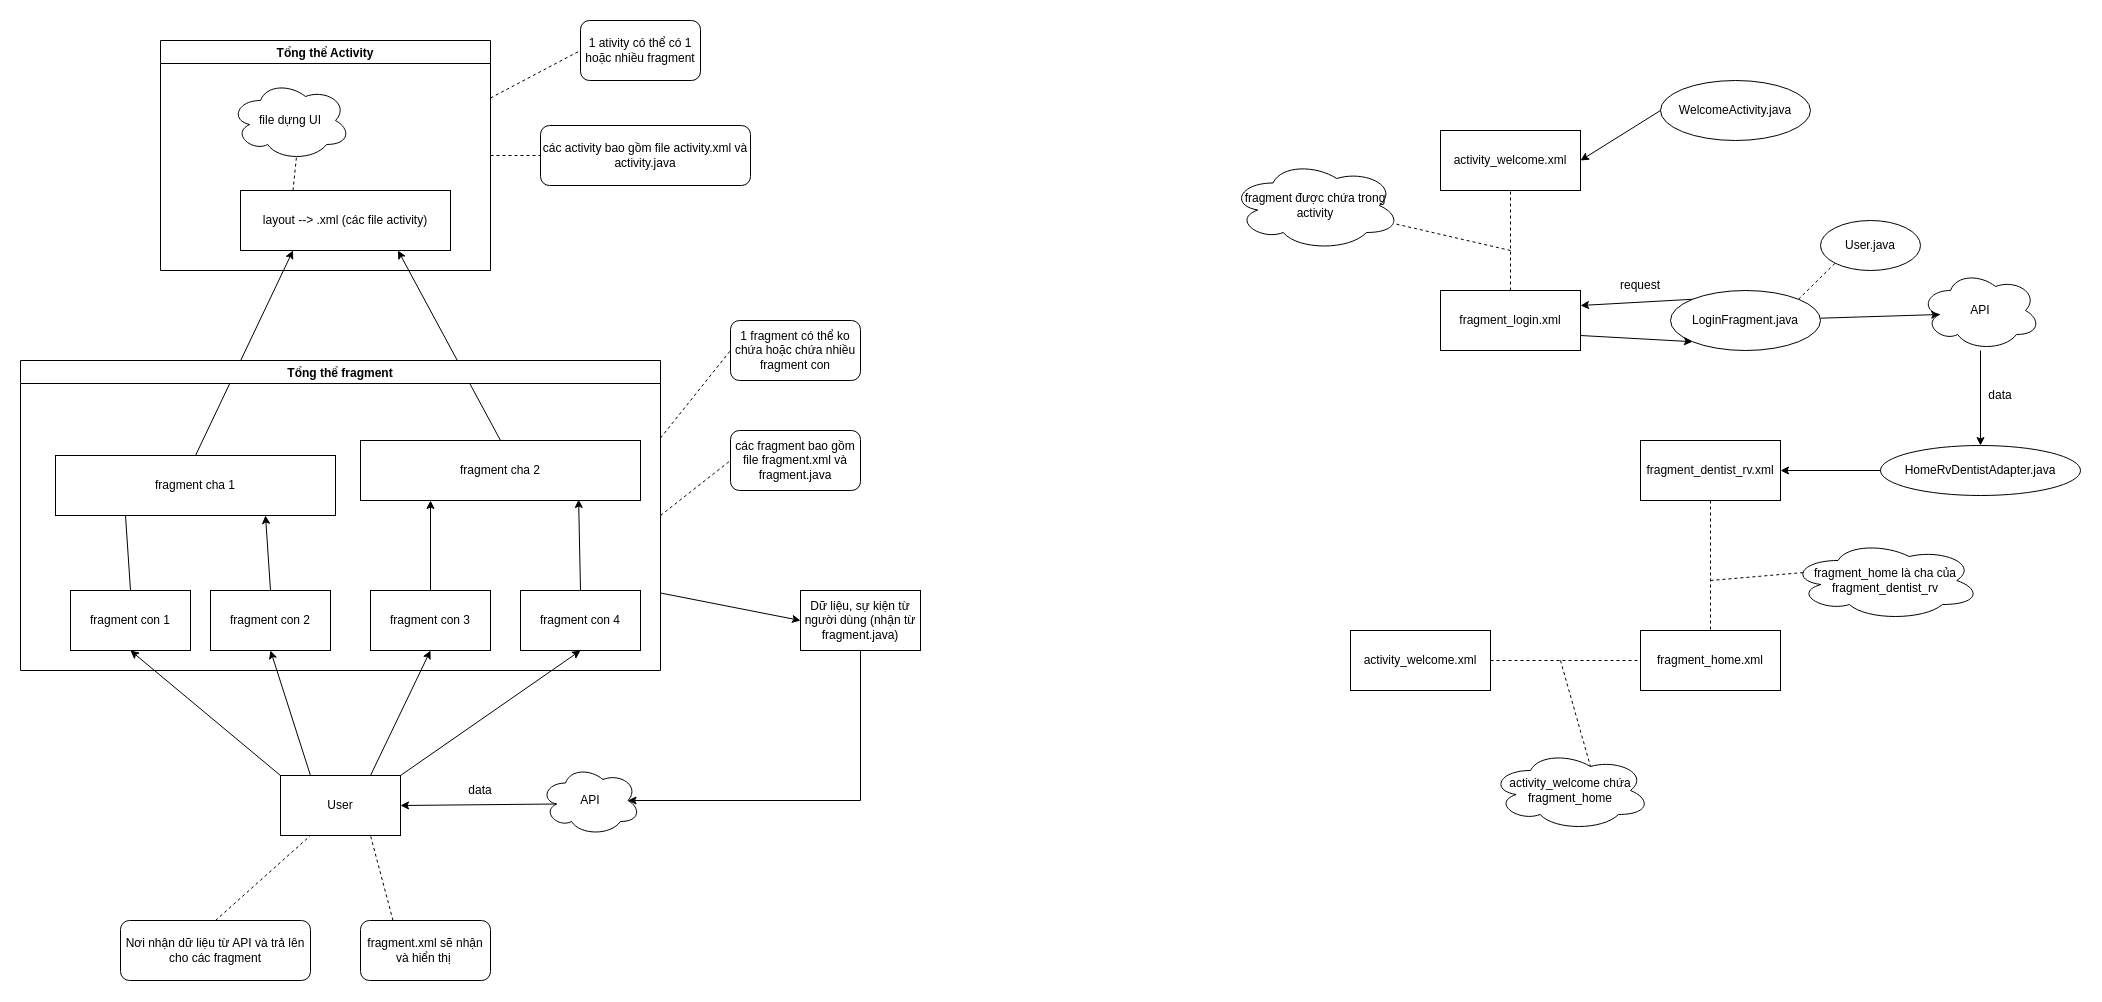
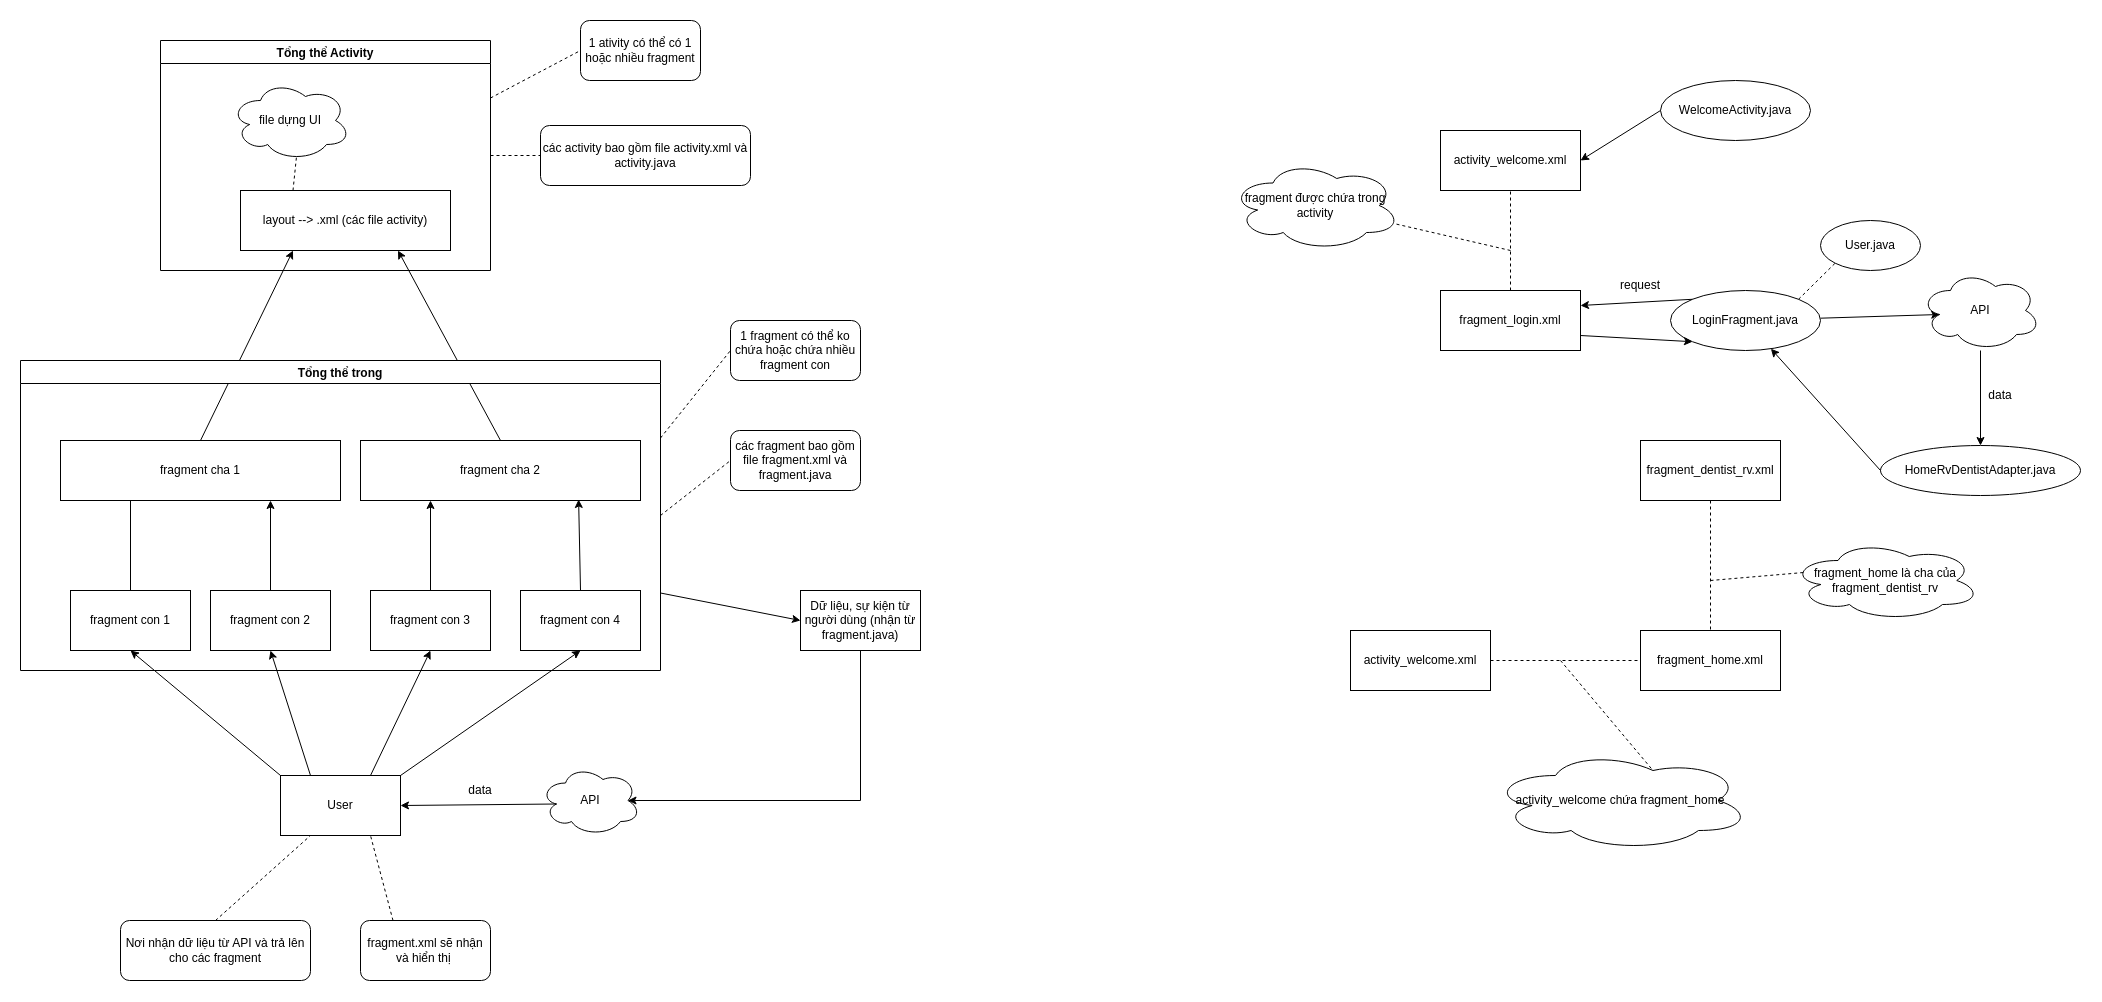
node "Tổng thể fragment": label "Tổng thể fragment" -> "Tổng thể trong"
edge "HomeRvDentistAdapter.java" -> "fragment_dentist_rv.xml": now "HomeRvDentistAdapter.java" -> "LoginFragment.java"
node "fragment cha 1": moved (196, 486) -> (201, 471)
node "activity_welcome chứa fragment_home": size 160x80 -> 260x100
